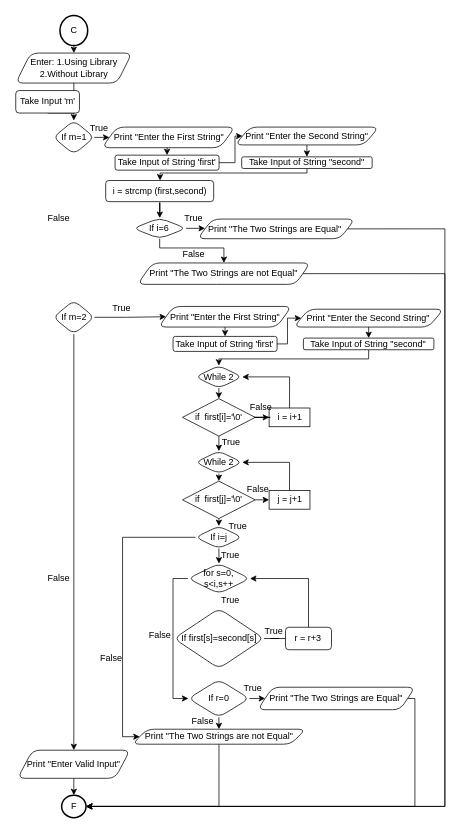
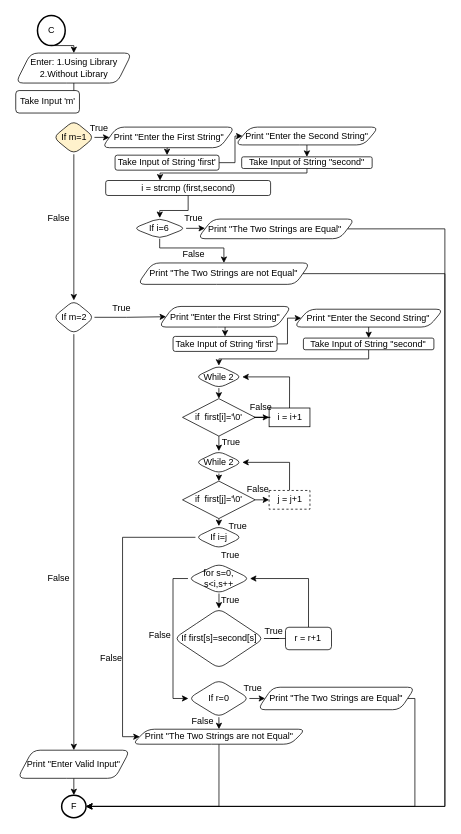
node "C": moved (74, 30) -> (51, 30)
edge "Take Input 'm'" -> "If m=1": removed
node "If m=1": fillcolor #ffffff -> #fff2cc
node "i = strcmp (first,second)": size 108x21 -> 165x15
edge "If m=1" -> "If m=2": added
node "j = j+1": style solid -> dashed
edge "If i=j" -> "for s=0, s<i,s++": removed
edge "for s=0, s<i,s++" -> "If first[s]=second[s]": added
node "r = r+3": label "r = r+3" -> "r = r+1"
